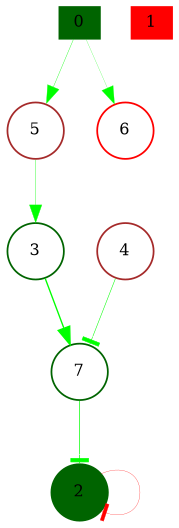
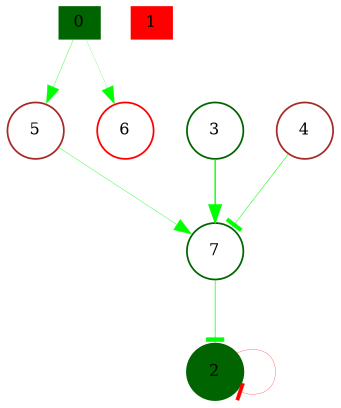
edge "5" -> "3": now "5" -> "7"
